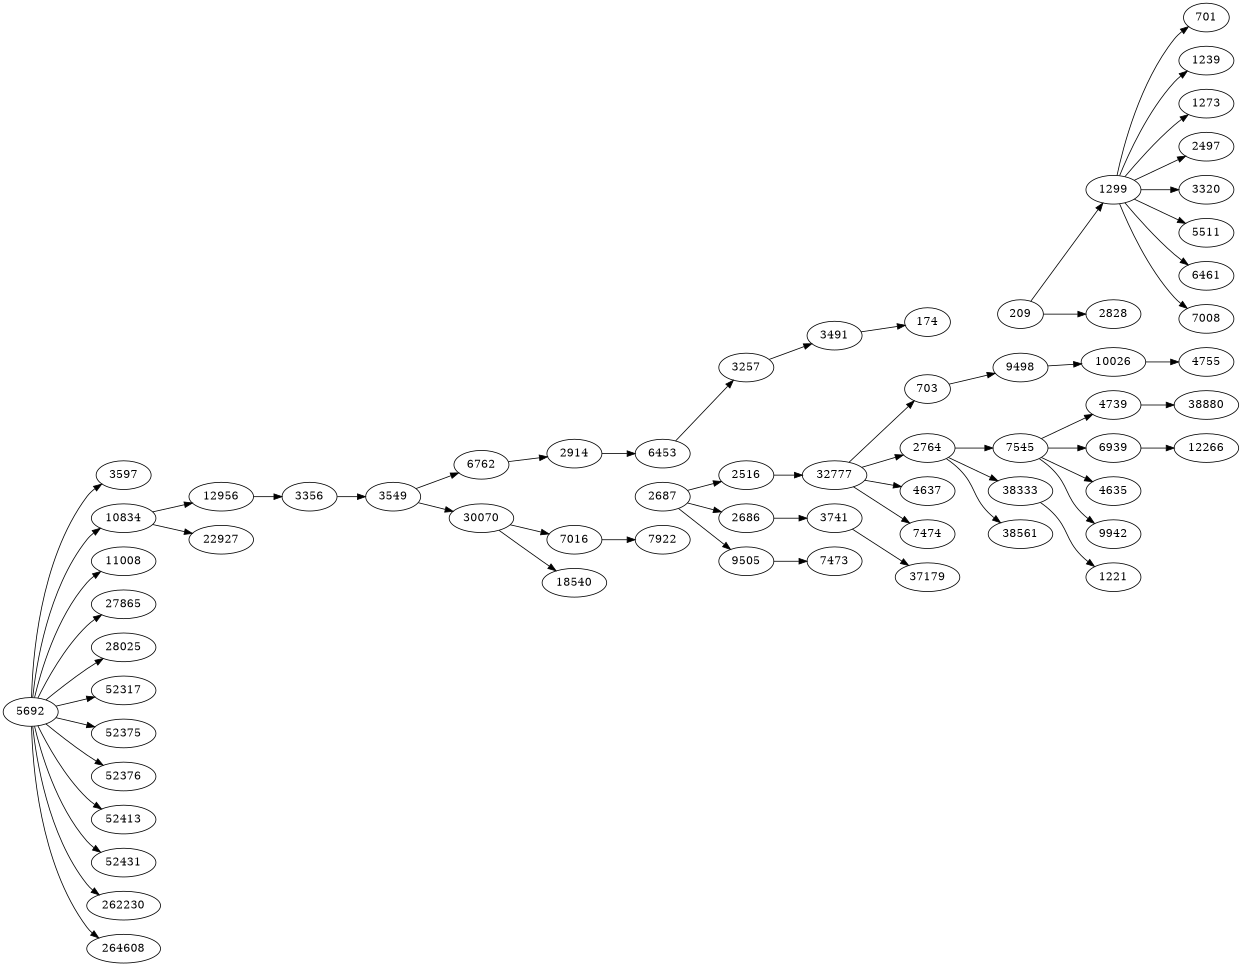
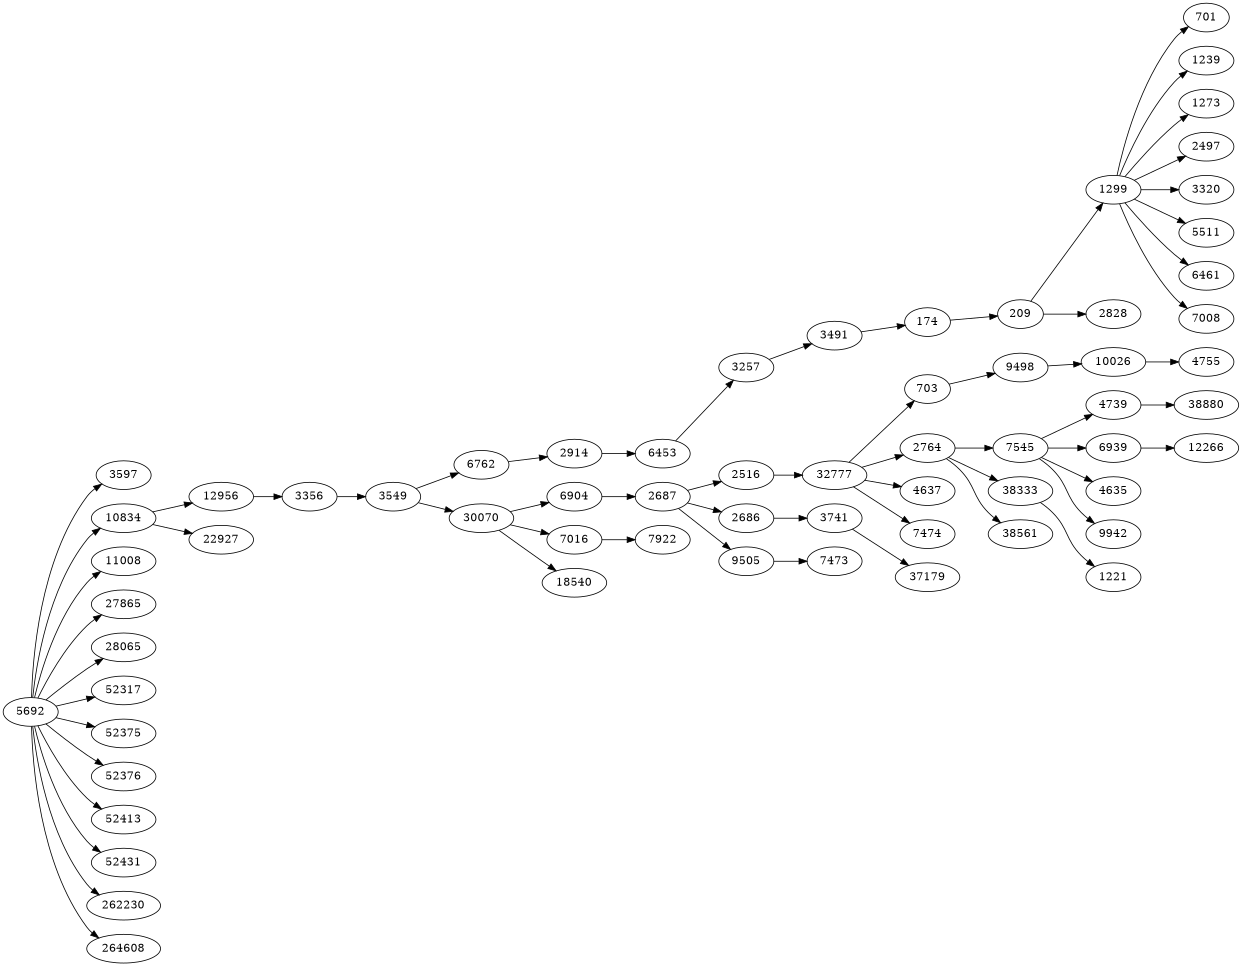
edge "174" -> "209": added
node "6904": added
node "28025": label "28025" -> "28065"
